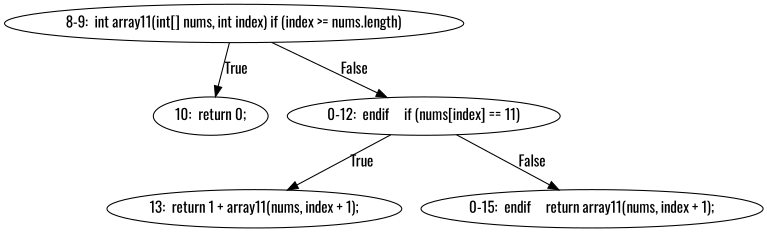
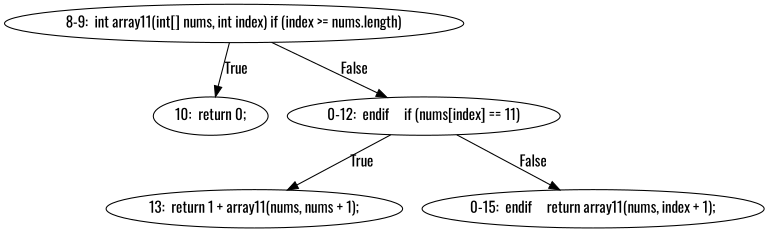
node "13:  return 1 + array11(nums, index + 1);": label "13:  return 1 + array11(nums, index + 1);" -> "13:  return 1 + array11(nums, nums + 1);"
